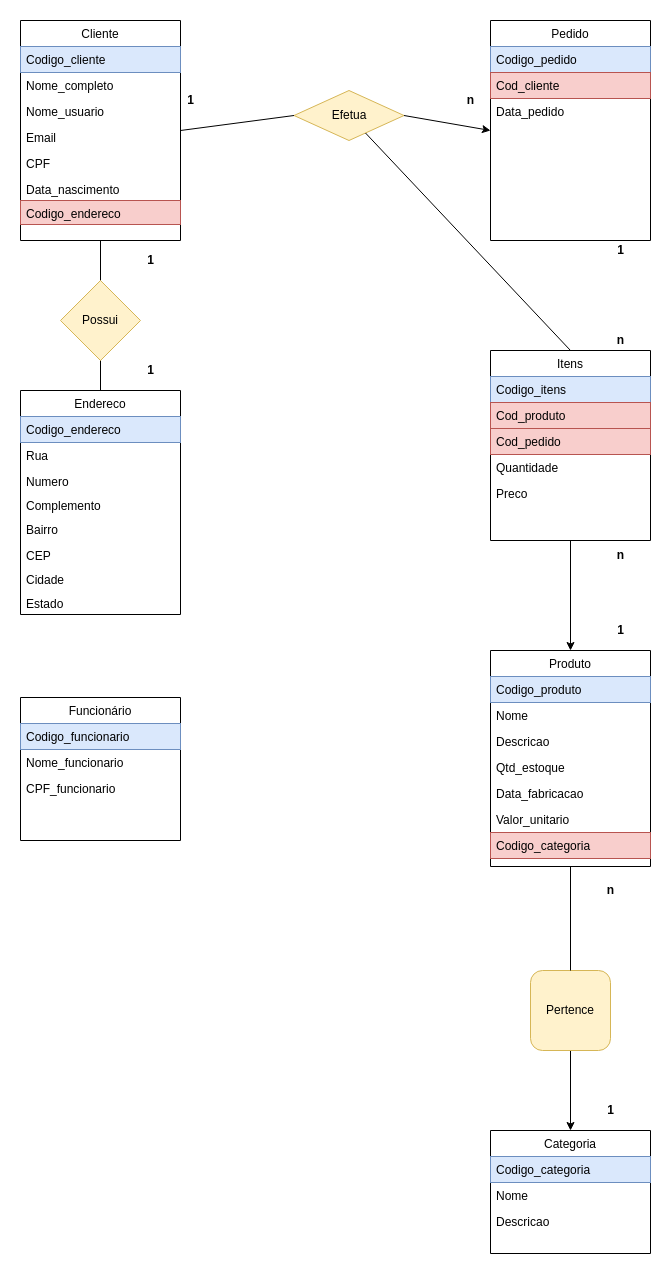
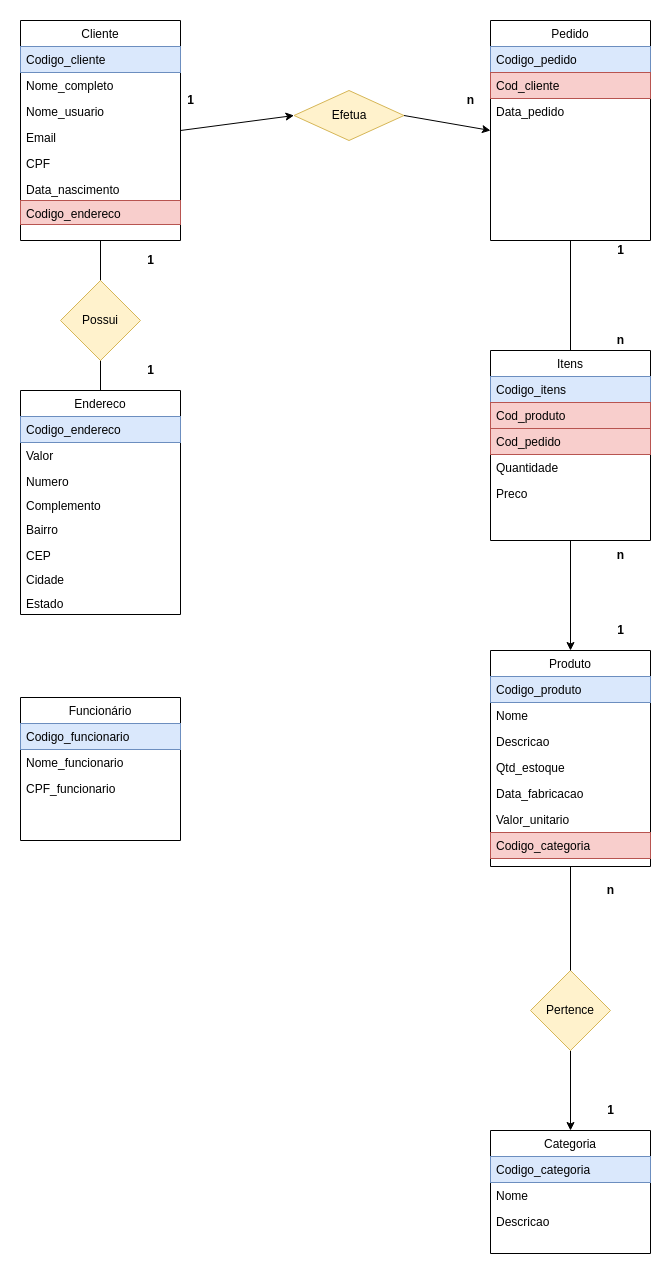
edge "Efetua" -- "Email": arrowhead none -> classic
edge "Efetua" -- "Itens": now "Pedido" -- "Itens"
node "Rua": label "Rua" -> "Valor"
node "Pertence": shape rounded rectangle -> diamond
